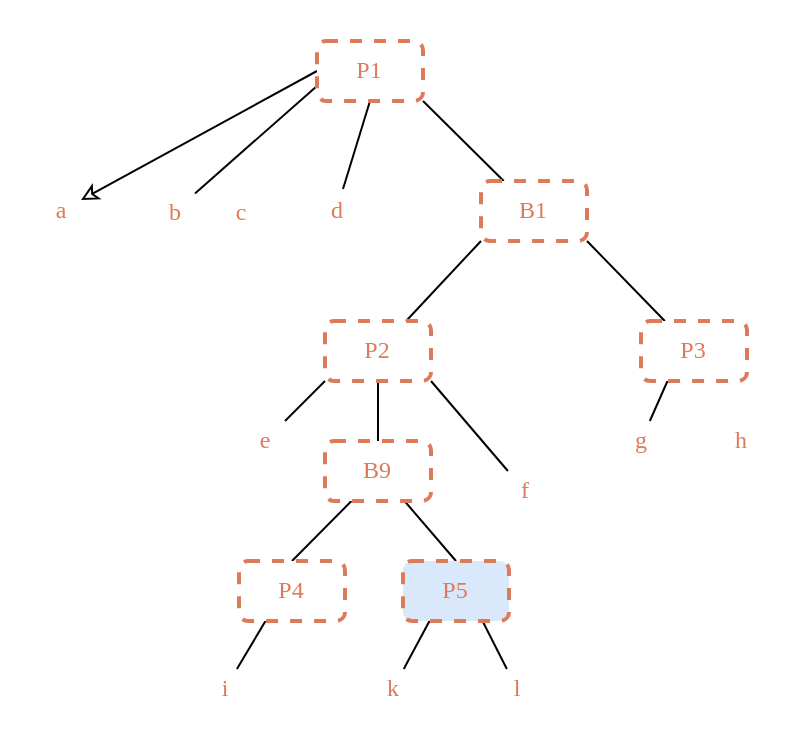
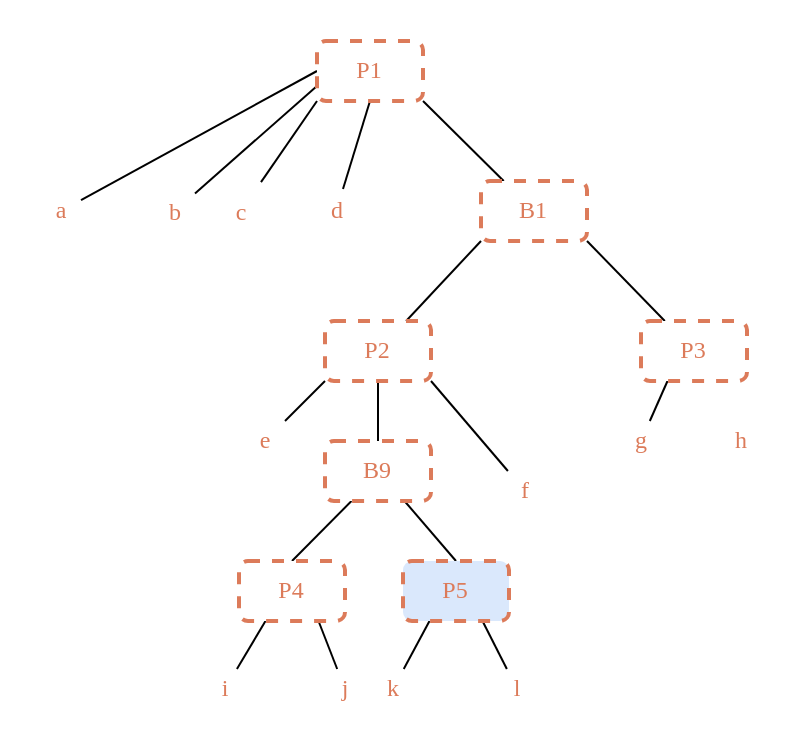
edge "P1" -- "c": added
edge "P1" -> "a": arrowhead classic -> none
edge "P4" -- "j": added
node "j": added
